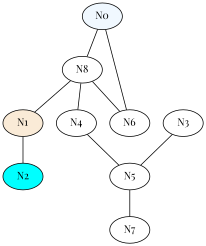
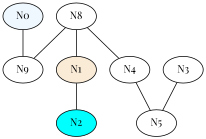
edge "N0" -- "N8": removed
node "N6": label "N6" -> "N9"
node "N7": removed
